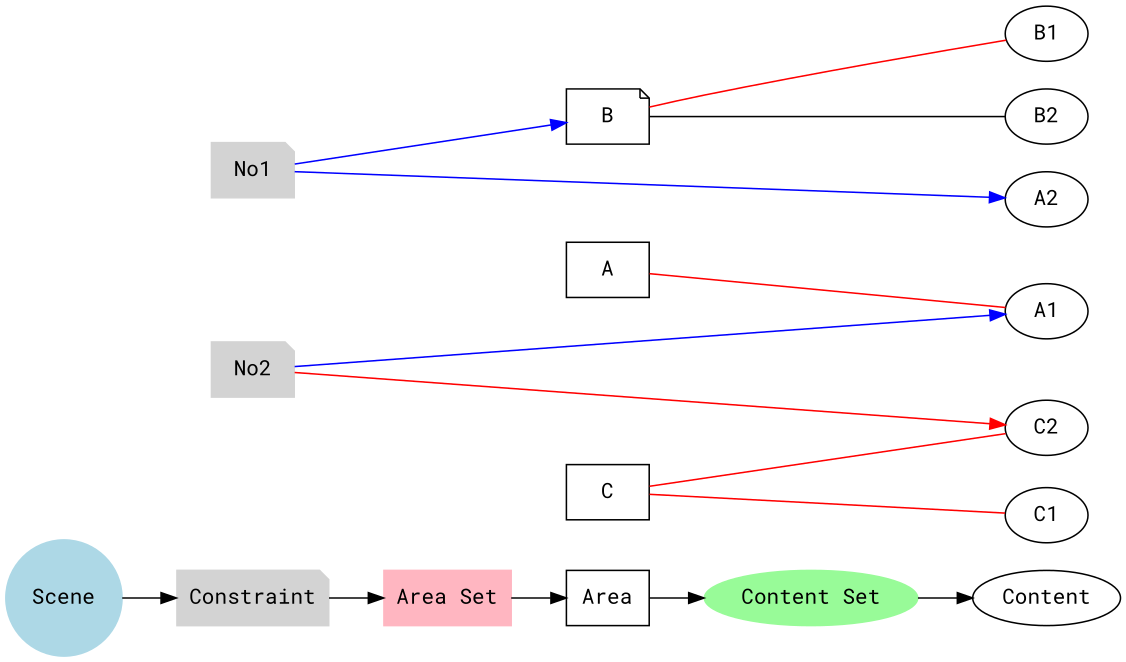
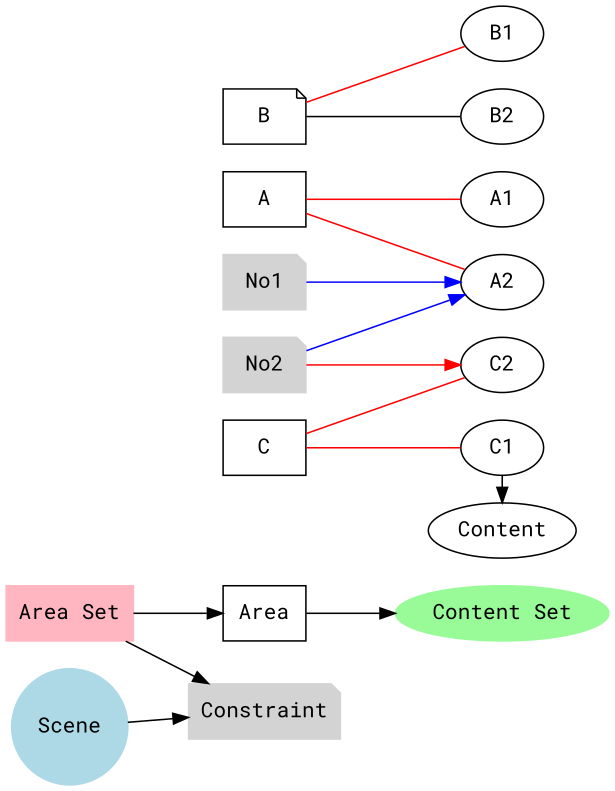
edge "No1" -> "B": removed
edge "A" -- "A2": added
edge "No2" -> "A1": now "No2" -> "A2"
edge "Constraint" -> "Area Set": reversed
edge "Content Set" -> "Content": now "C1" -> "Content"
